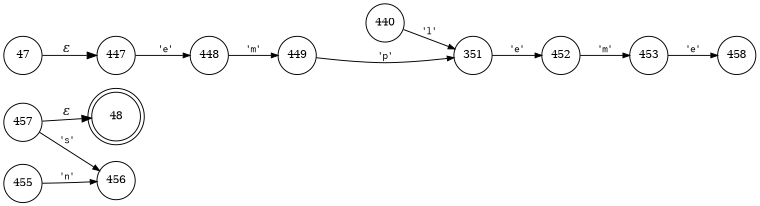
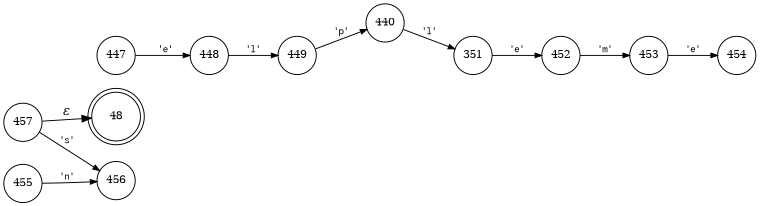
edge "448" -> "449": label "'m'" -> "'l'"
node "47": removed
node "458": label "458" -> "454"
edge "449" -> "351": now "449" -> "440"
